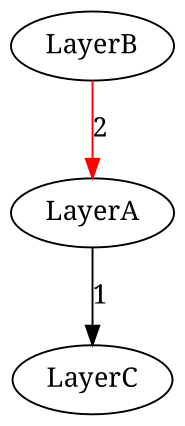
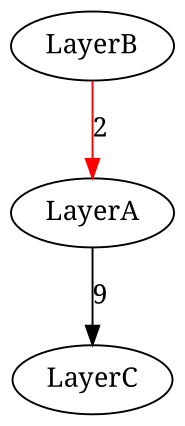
edge "LayerA" -> "LayerC": label "1" -> "9"
